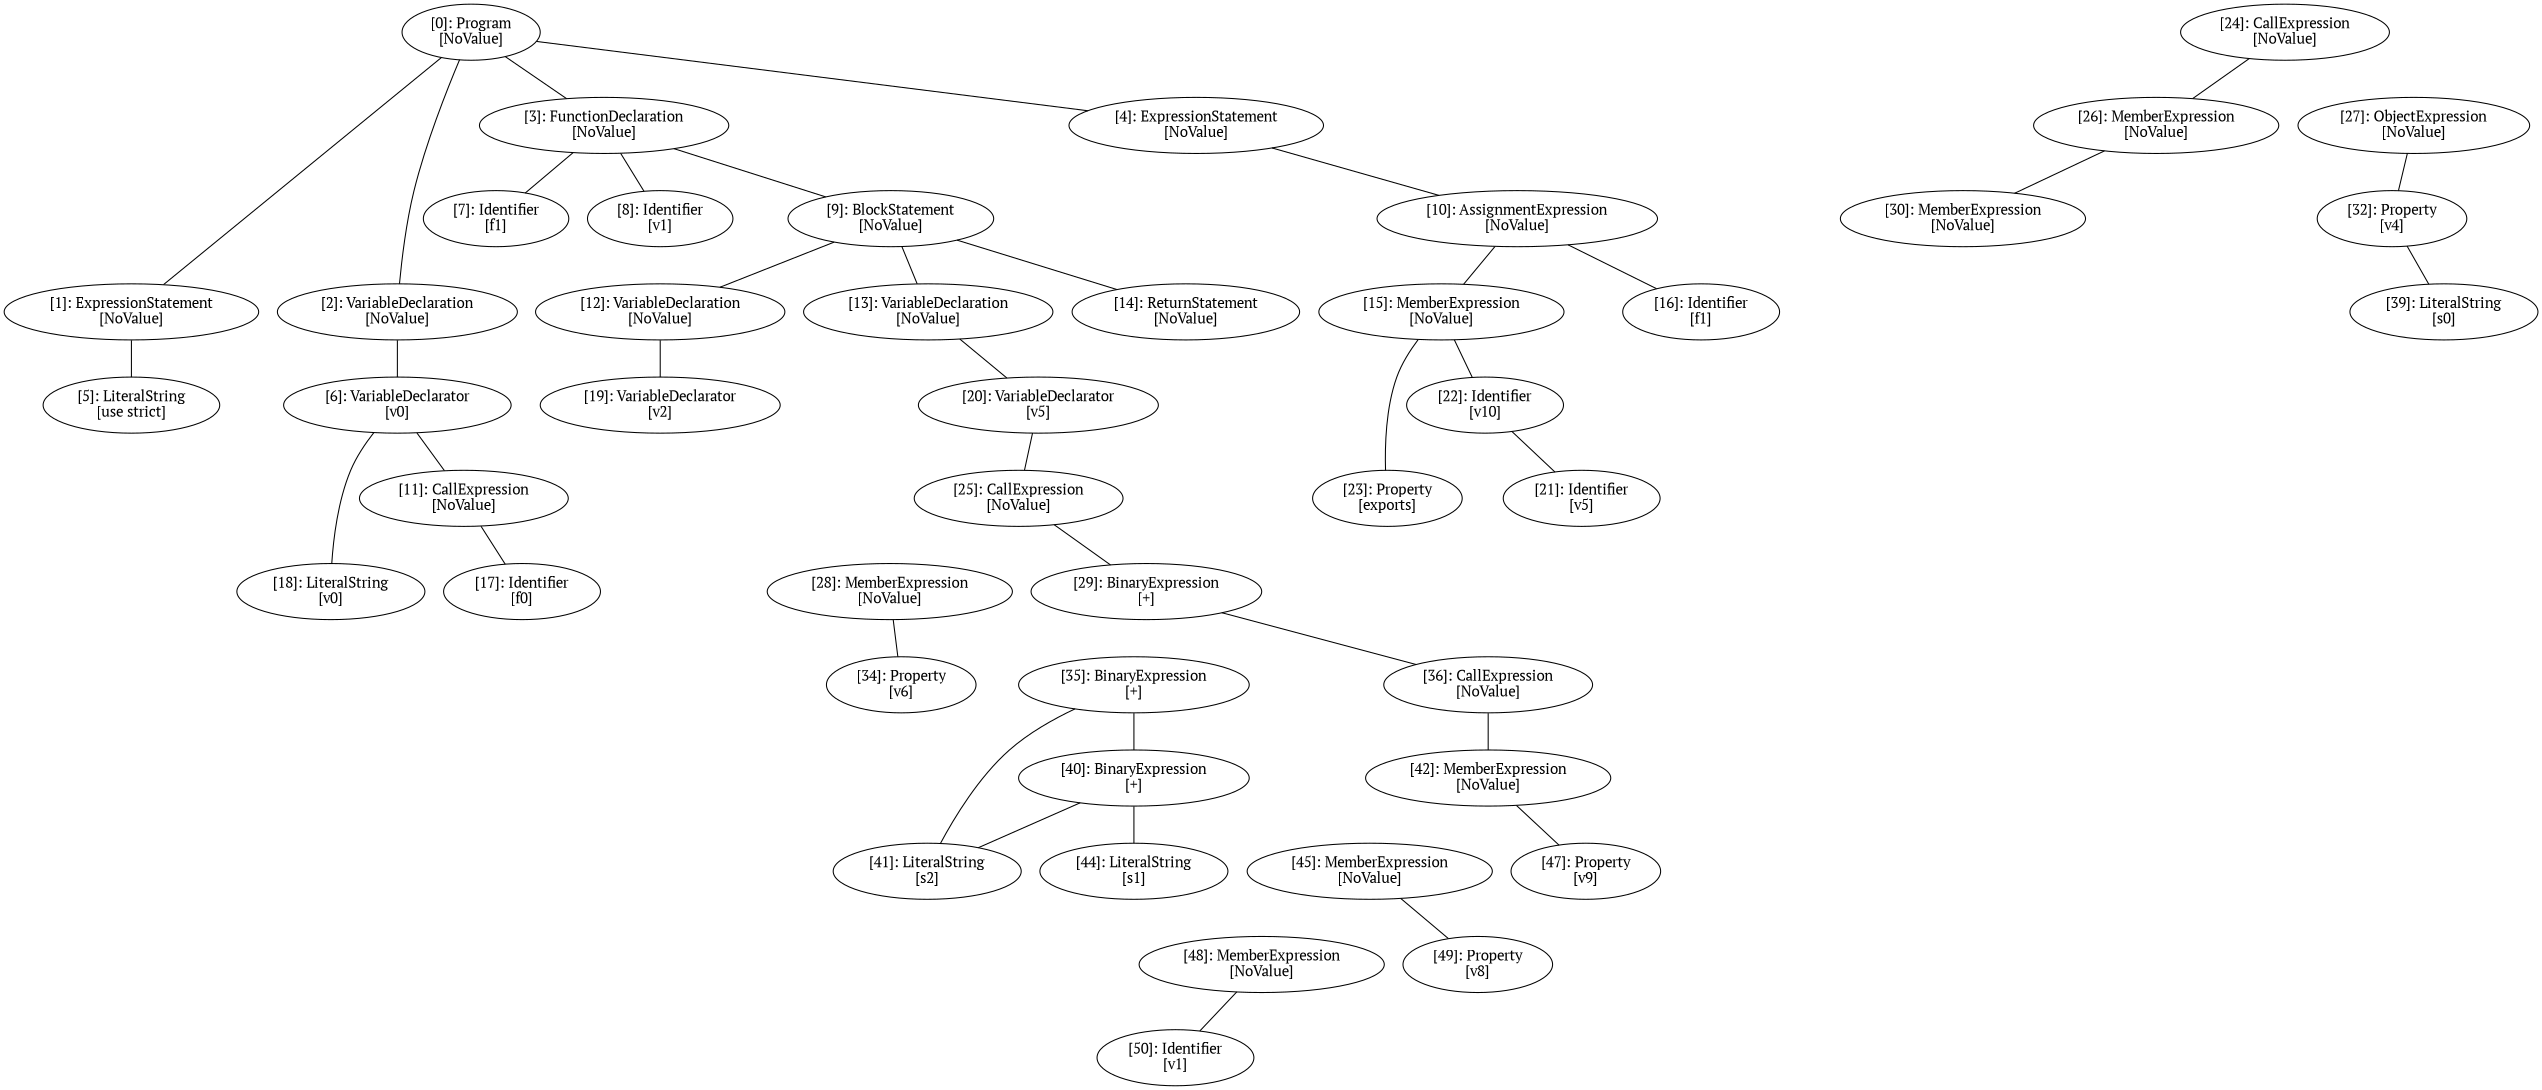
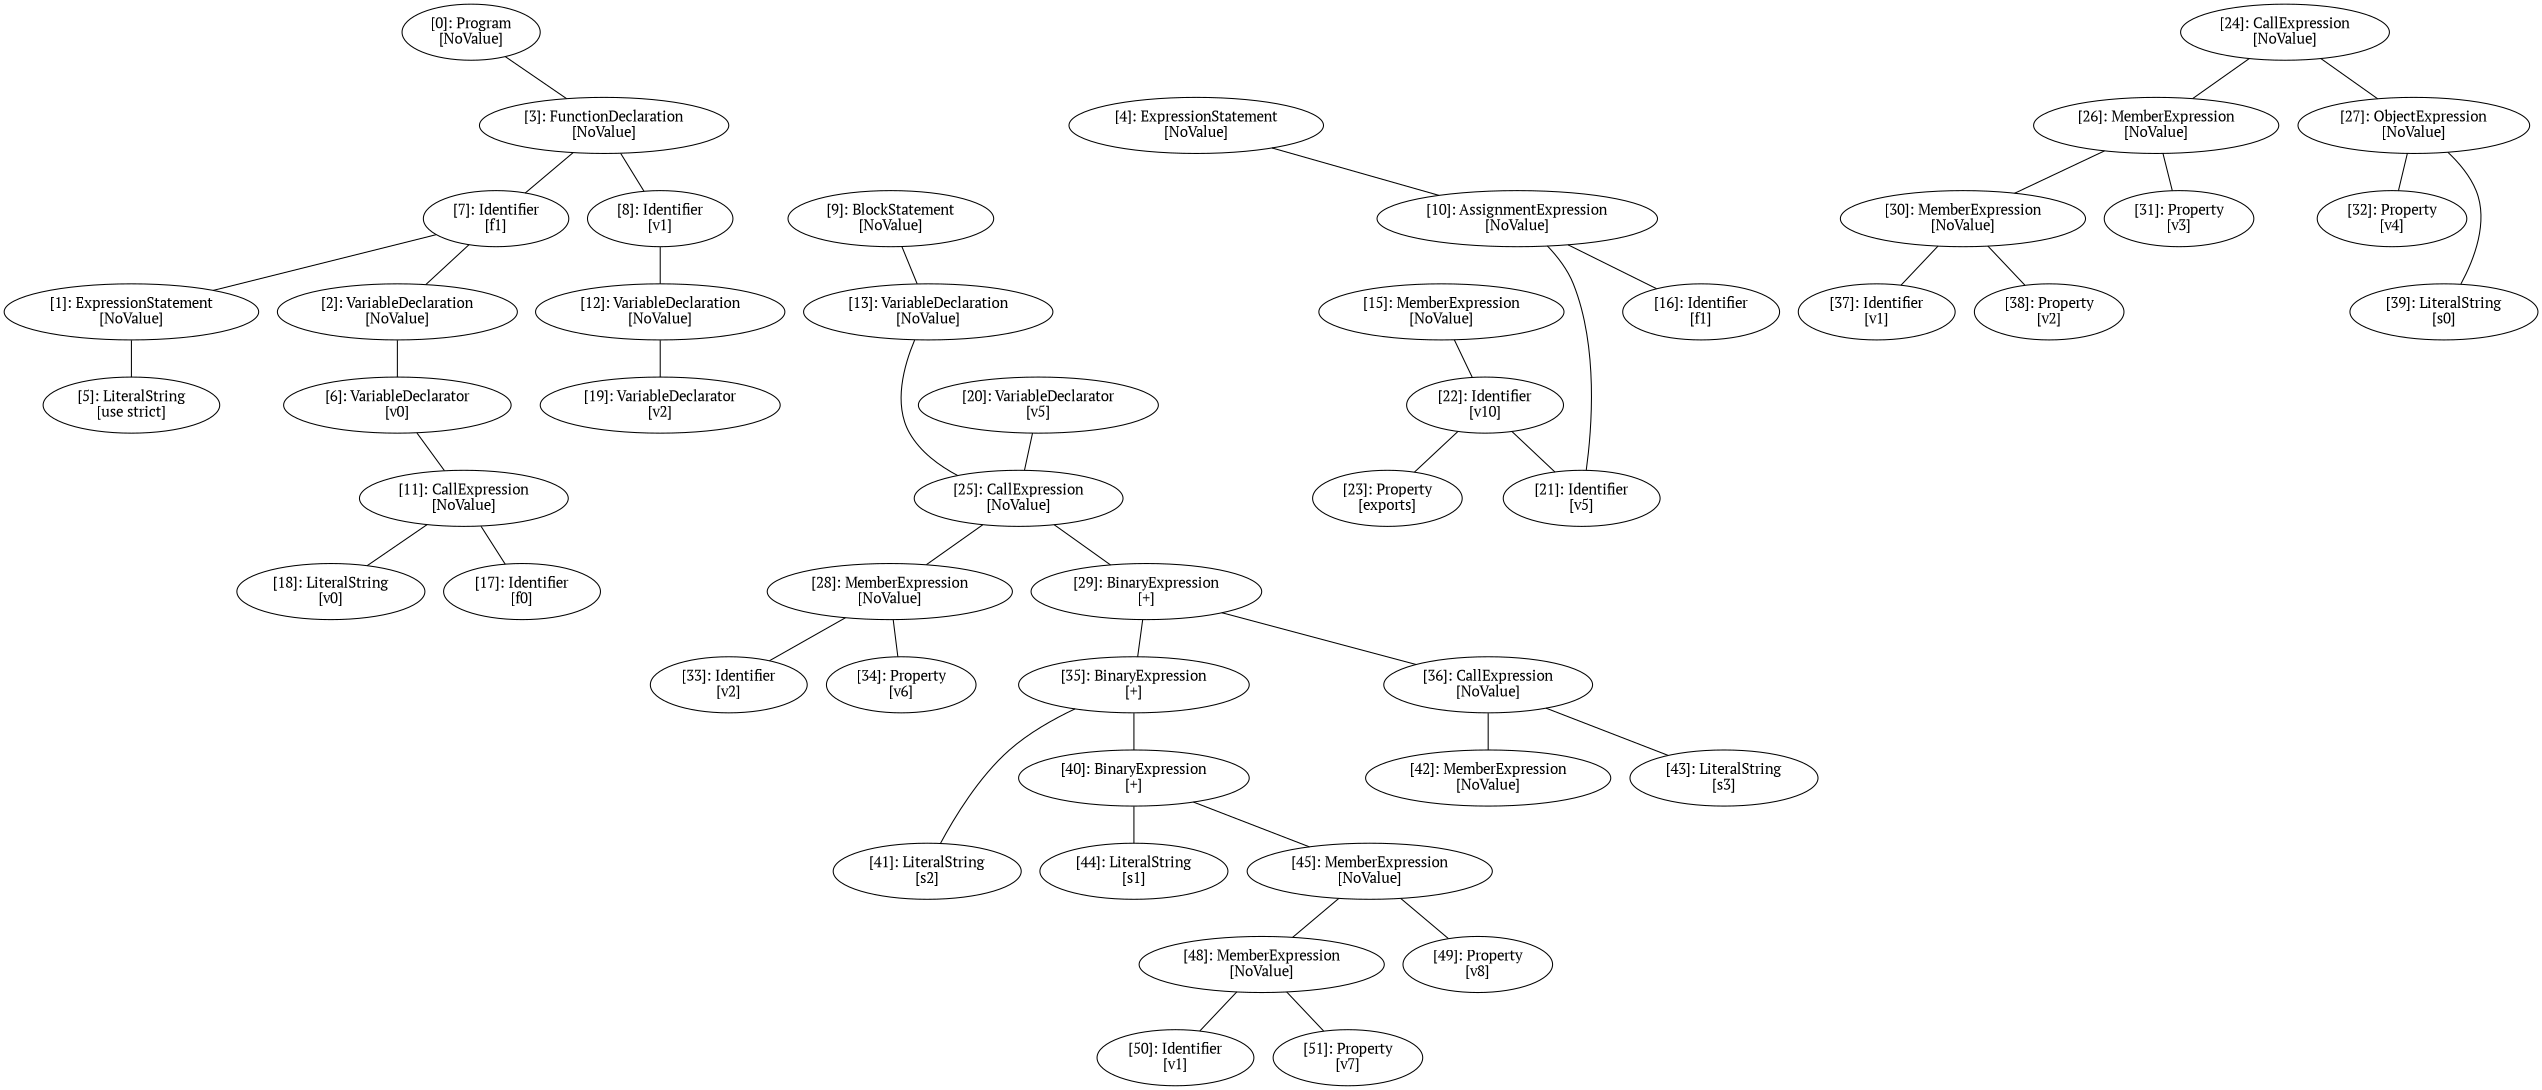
edge "[0]: Program [NoValue]" -- "[4]: ExpressionStatement [NoValue]": removed
edge "[24]: CallExpression [NoValue]" -- "[27]: ObjectExpression [NoValue]": added
edge "[0]: Program [NoValue]" -- "[2]: VariableDeclaration [NoValue]": now "[7]: Identifier [f1]" -- "[2]: VariableDeclaration [NoValue]"
edge "[0]: Program [NoValue]" -- "[1]: ExpressionStatement [NoValue]": now "[7]: Identifier [f1]" -- "[1]: ExpressionStatement [NoValue]"
edge "[3]: FunctionDeclaration [NoValue]" -- "[9]: BlockStatement [NoValue]": removed
node "[31]: Property [v3]": added
edge "[9]: BlockStatement [NoValue]" -- "[12]: VariableDeclaration [NoValue]": now "[8]: Identifier [v1]" -- "[12]: VariableDeclaration [NoValue]"
edge "[10]: AssignmentExpression [NoValue]" -- "[15]: MemberExpression [NoValue]": now "[10]: AssignmentExpression [NoValue]" -- "[21]: Identifier [v5]"
edge "[32]: Property [v4]" -- "[39]: LiteralString [s0]": now "[27]: ObjectExpression [NoValue]" -- "[39]: LiteralString [s0]"
node "[14]: ReturnStatement [NoValue]": removed
node "[37]: Identifier [v1]": added
node "[38]: Property [v2]": added
edge "[13]: VariableDeclaration [NoValue]" -- "[20]: VariableDeclarator [v5]": now "[13]: VariableDeclaration [NoValue]" -- "[25]: CallExpression [NoValue]"
edge "[15]: MemberExpression [NoValue]" -- "[23]: Property [exports]": now "[22]: Identifier [v10]" -- "[23]: Property [exports]"
edge "[6]: VariableDeclarator [v0]" -- "[18]: LiteralString [v0]": now "[11]: CallExpression [NoValue]" -- "[18]: LiteralString [v0]"
edge "[25]: CallExpression [NoValue]" -- "[28]: MemberExpression [NoValue]": added
edge "[29]: BinaryExpression [+]" -- "[35]: BinaryExpression [+]": added
node "[33]: Identifier [v2]": added
node "[43]: LiteralString [s3]": added
edge "[40]: BinaryExpression [+]" -- "[41]: LiteralString [s2]": now "[40]: BinaryExpression [+]" -- "[45]: MemberExpression [NoValue]"
node "[47]: Property [v9]": removed
edge "[45]: MemberExpression [NoValue]" -- "[48]: MemberExpression [NoValue]": added
node "[51]: Property [v7]": added
